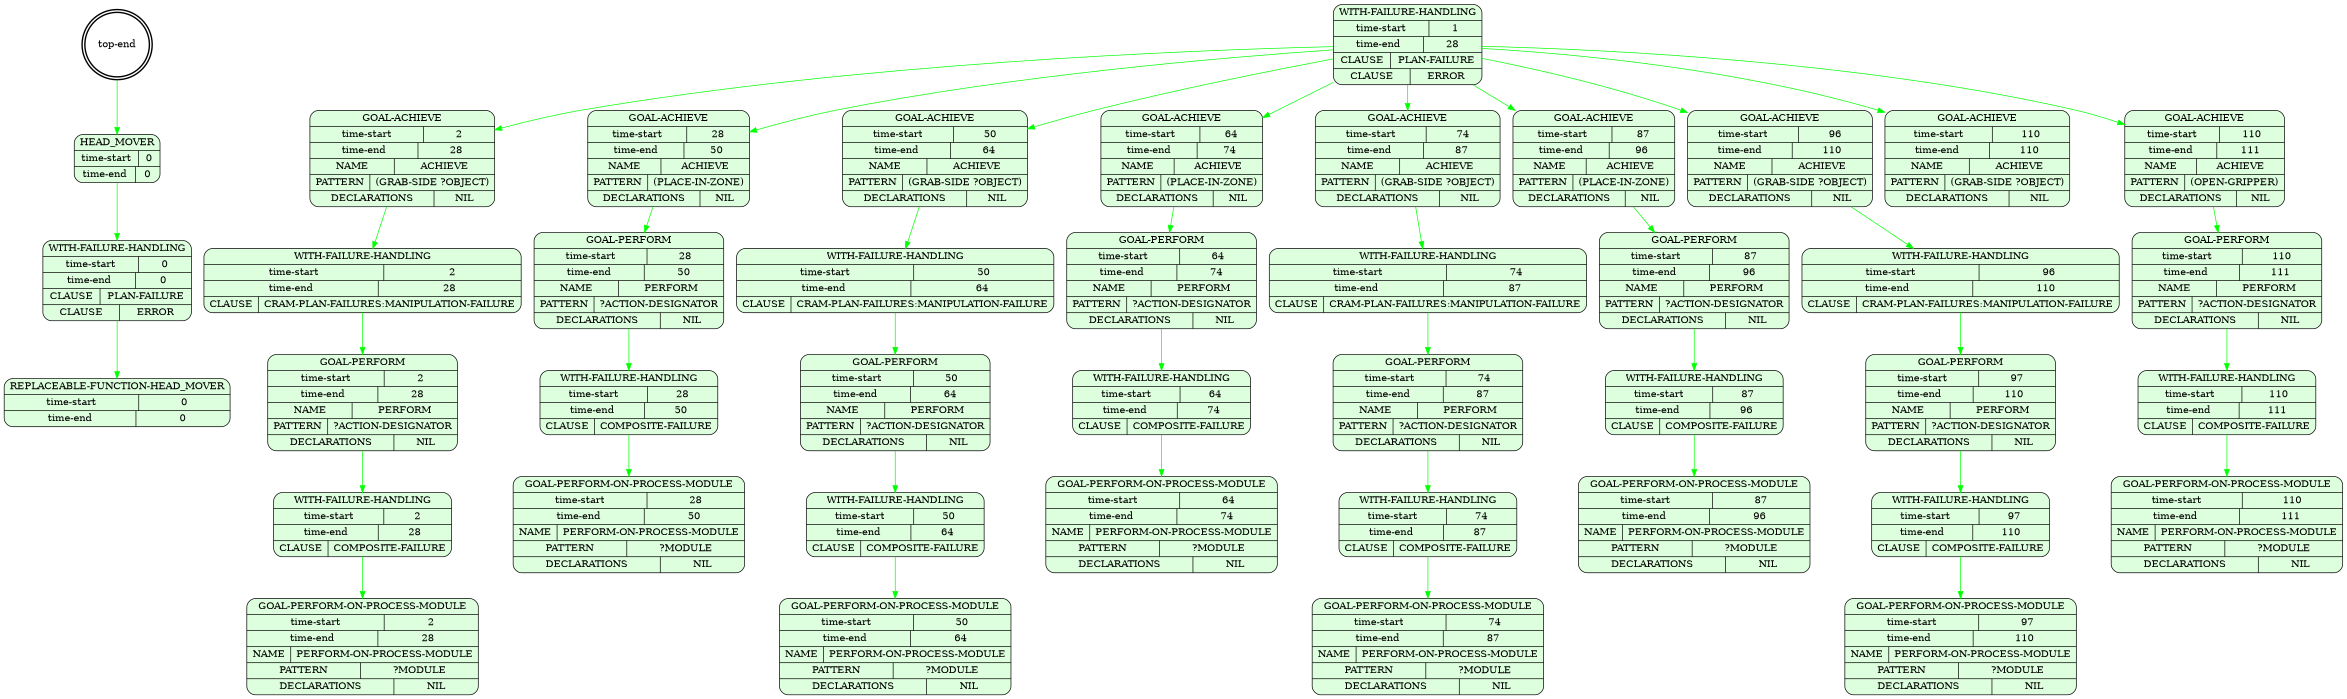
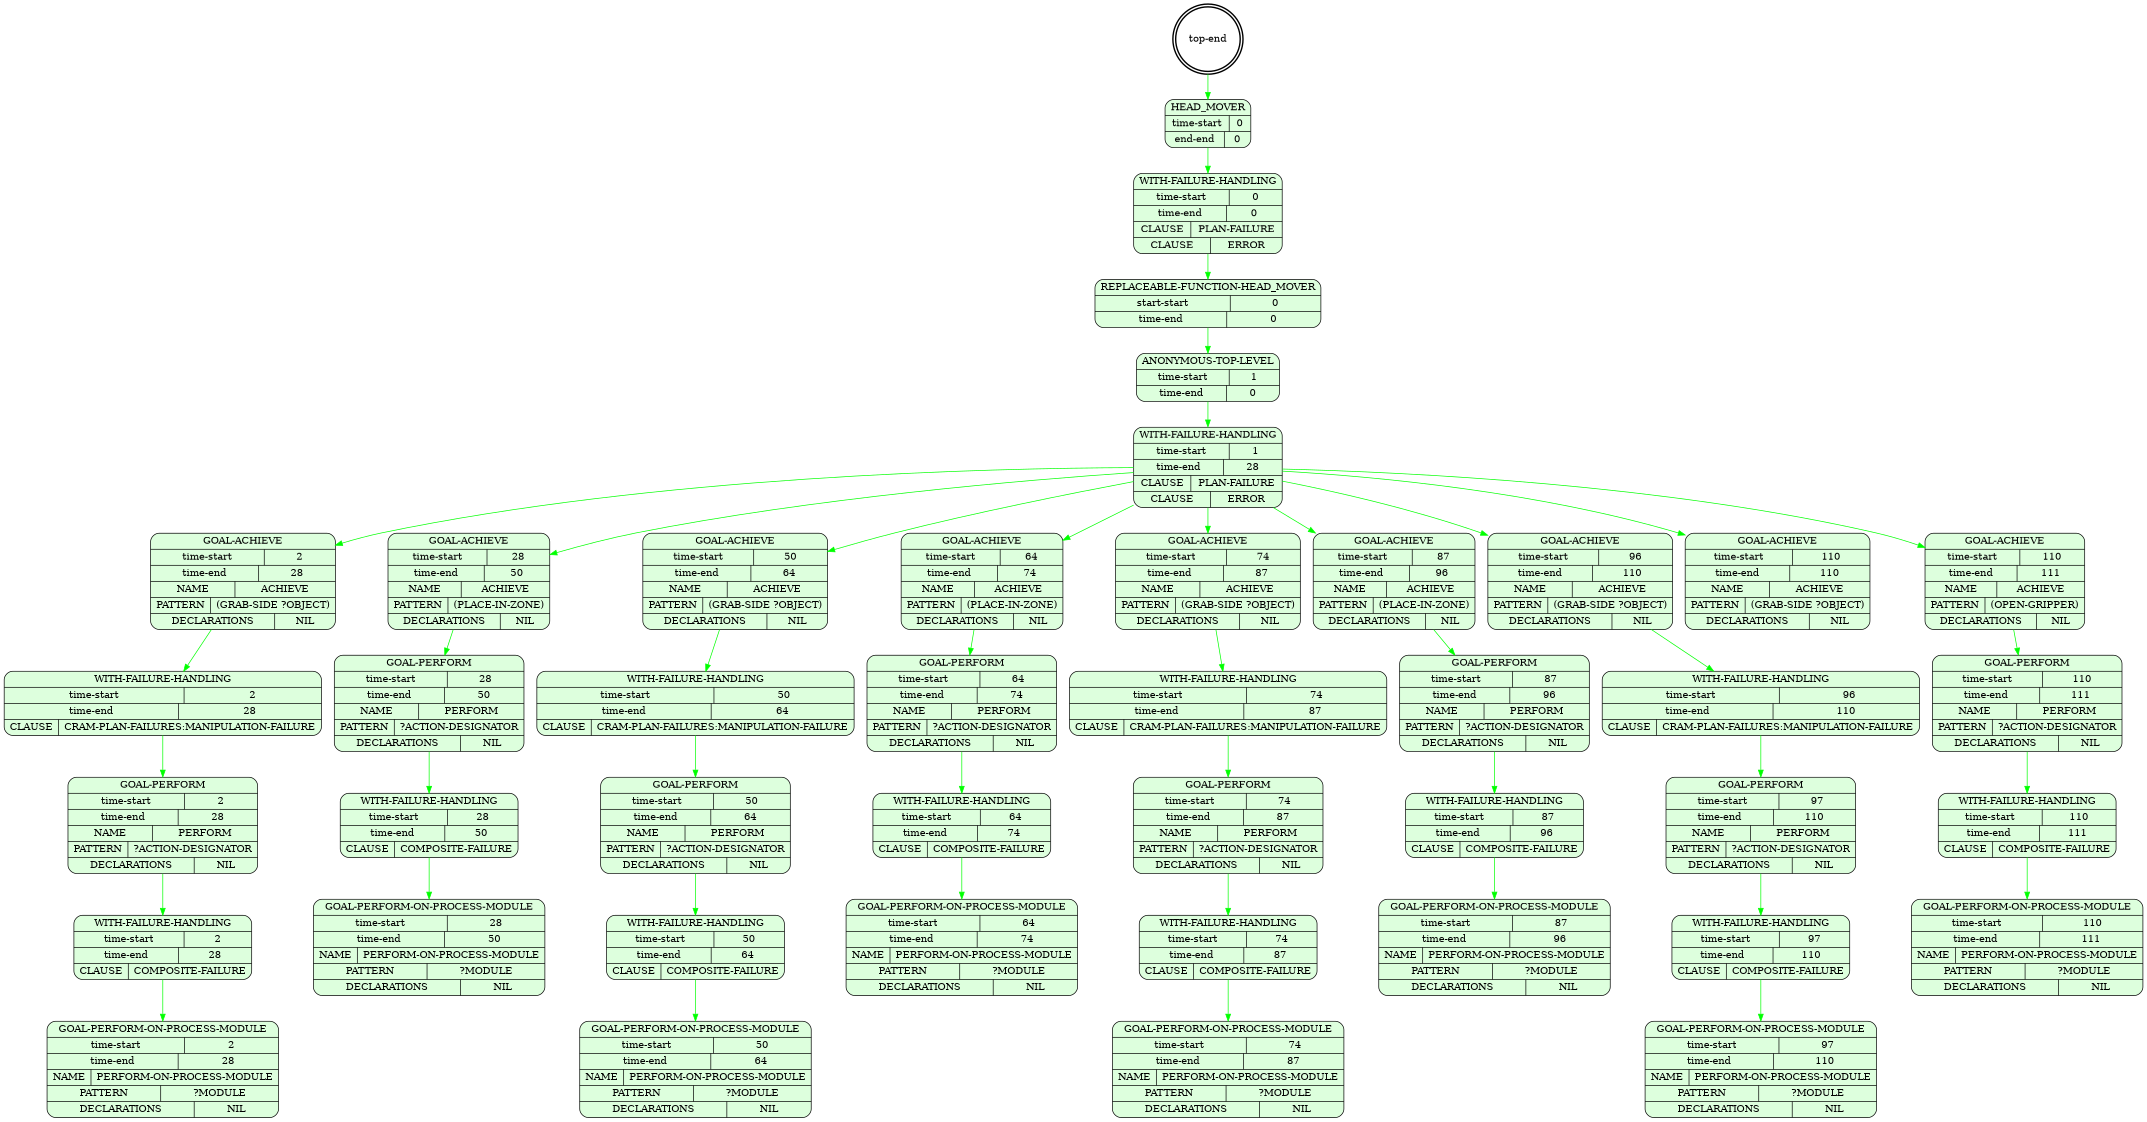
node "HEAD_MOVER": text "time-end" -> "end-end"
node "ANONYMOUS-TOP-LEVEL": added
node "REPLACEABLE-FUNCTION-HEAD_MOVER": text "time-start" -> "start-start"
